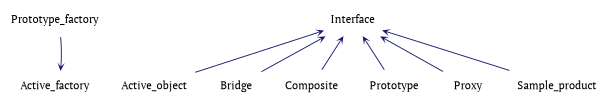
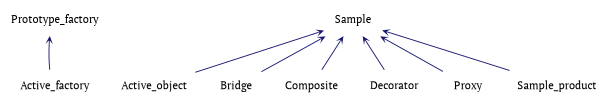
node "Interface": label "Interface" -> "Sample"
edge "Prototype_factory" -> "Active_factory": reversed
node "Prototype": label "Prototype" -> "Decorator"
